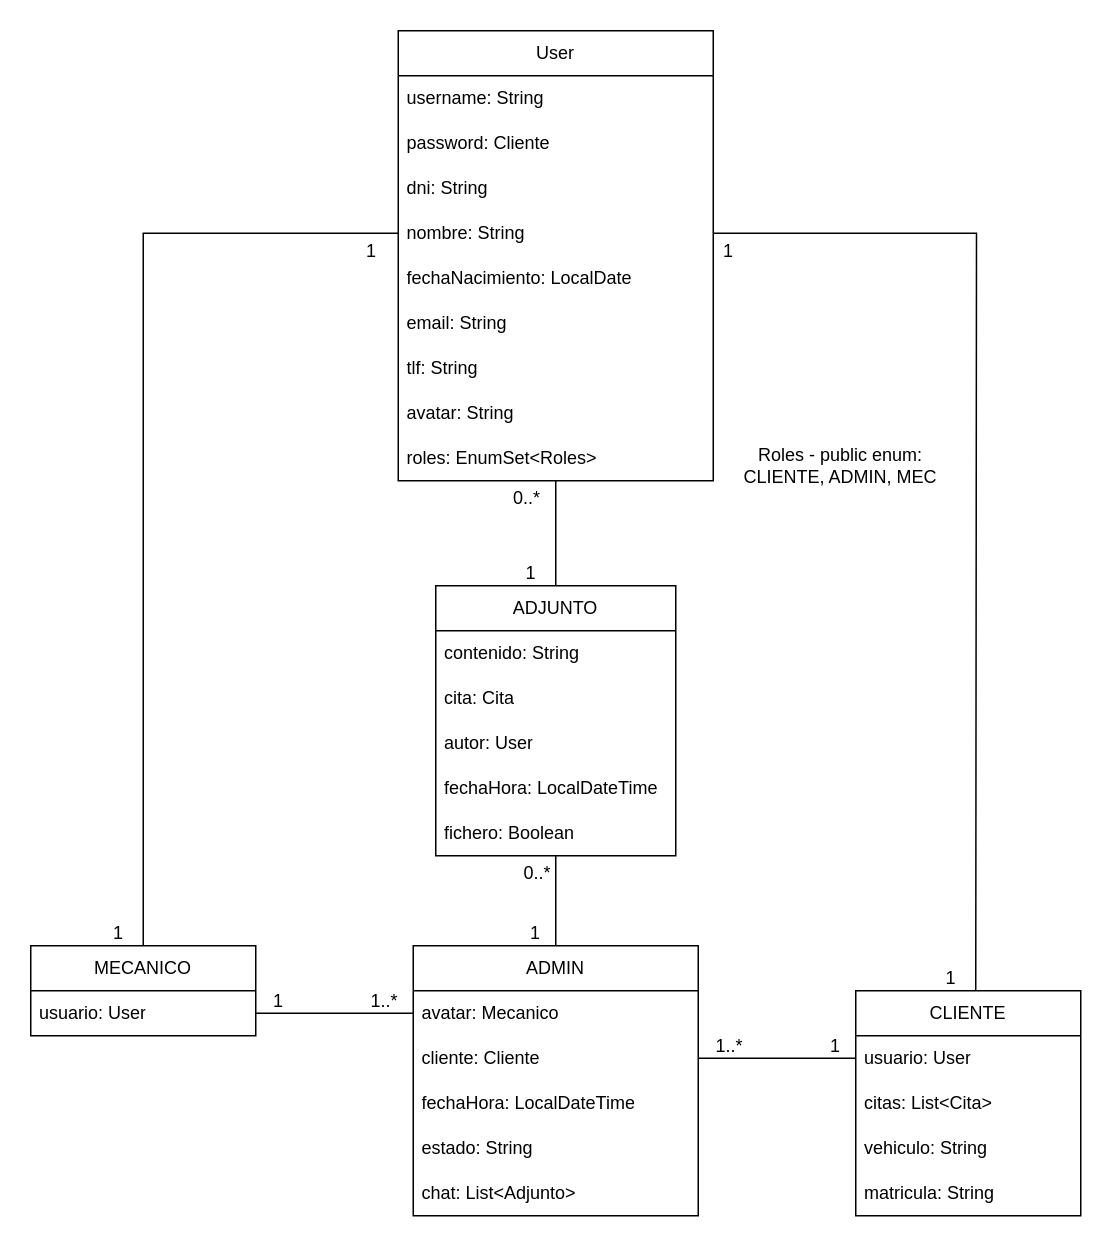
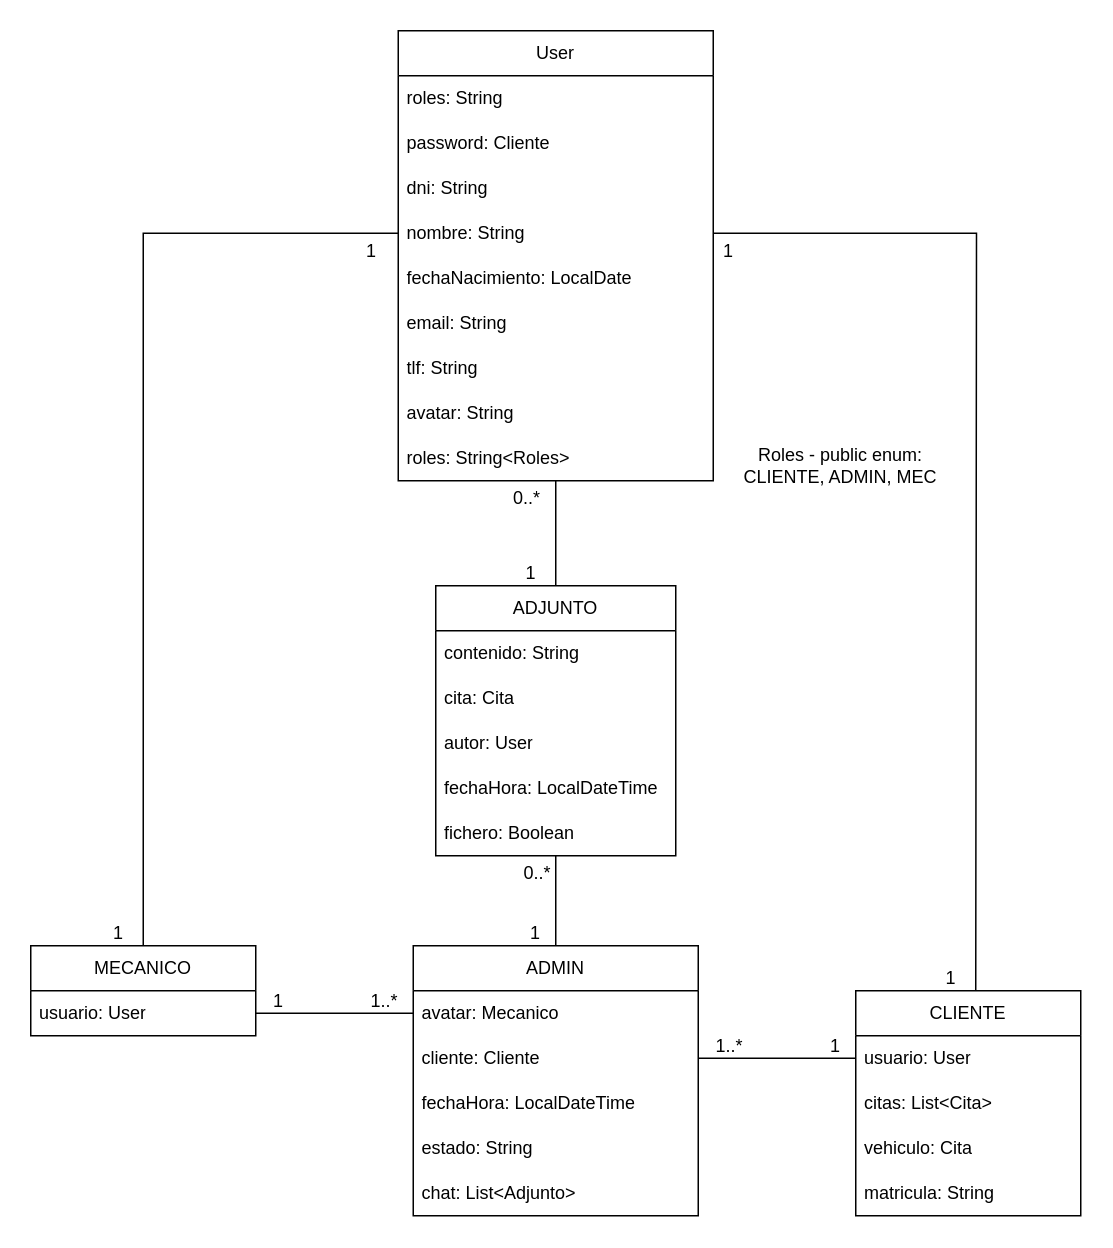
node "username: String": label "username: String" -> "roles: String"
node "roles: EnumSet<Roles>": label "roles: EnumSet<Roles>" -> "roles: String<Roles>"
node "vehiculo: String": label "vehiculo: String" -> "vehiculo: Cita"
